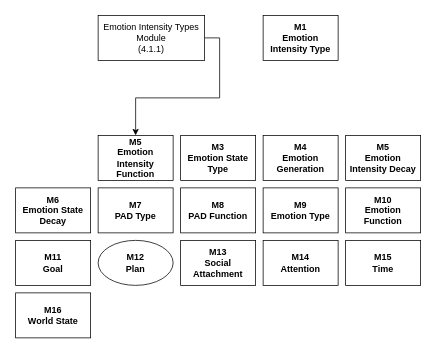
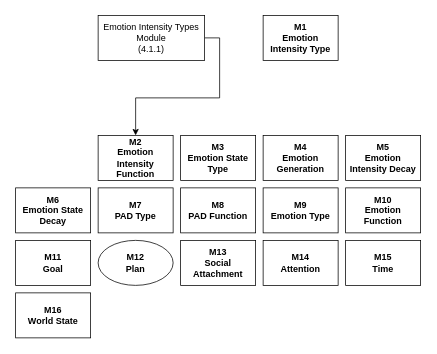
node "M5 Emotion Intensity Function": label "M5 Emotion Intensity Function" -> "M2 Emotion Intensity Function"
